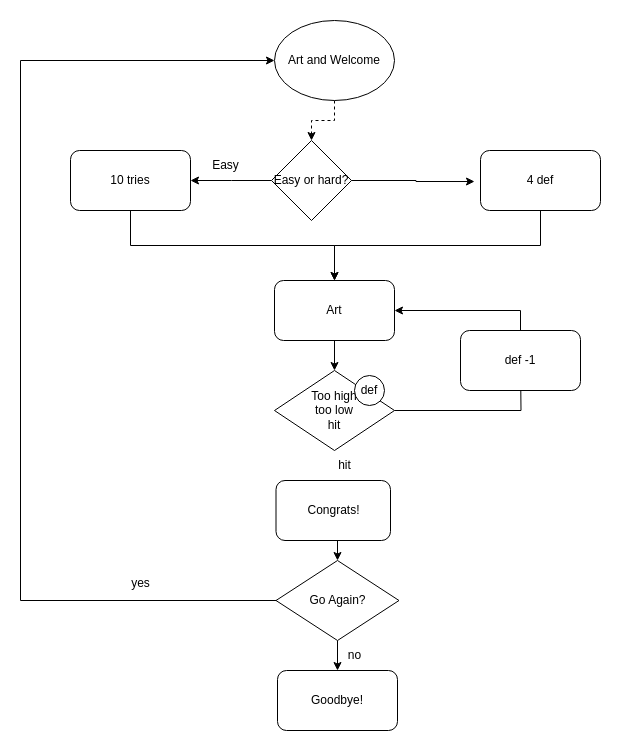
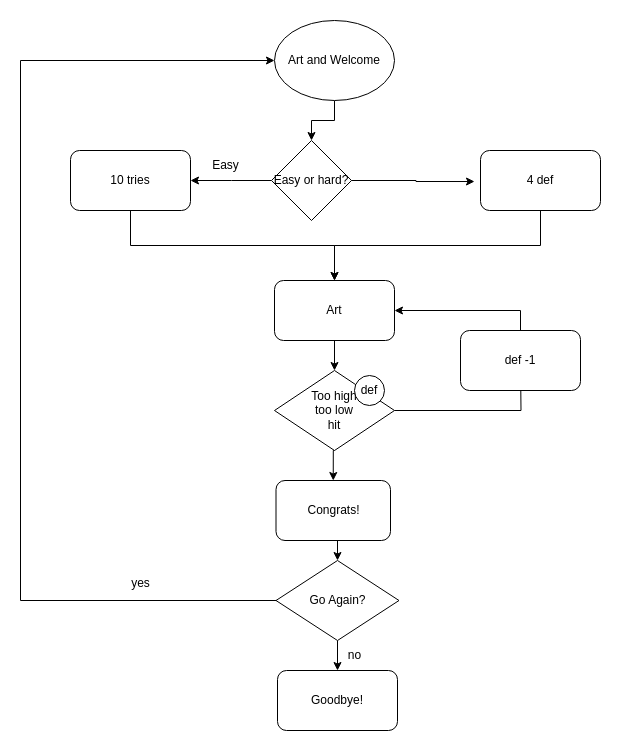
edge "Art and Welcome" -> "Easy or hard?": style dashed -> solid
edge "Too high too low hit" -> "Congrats!": added
node "hit": removed
